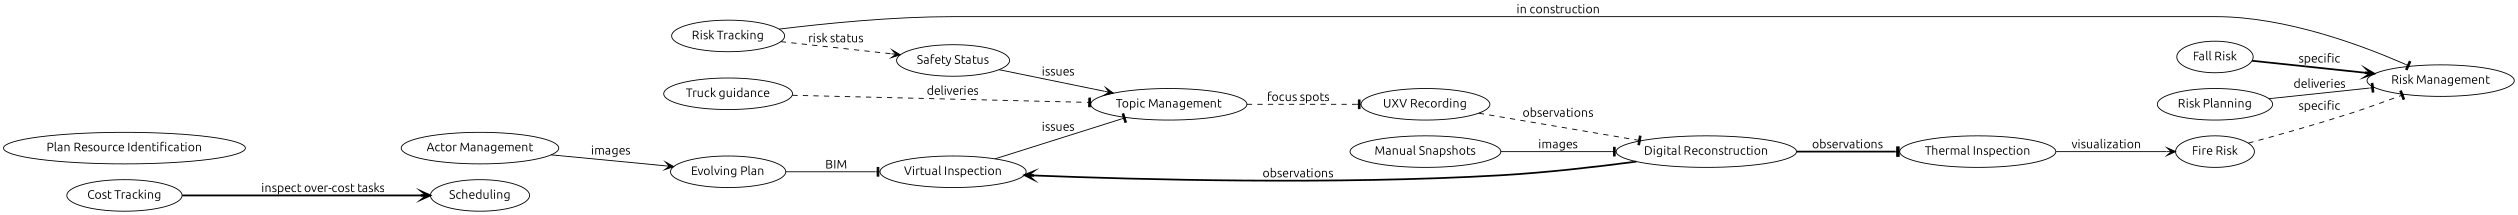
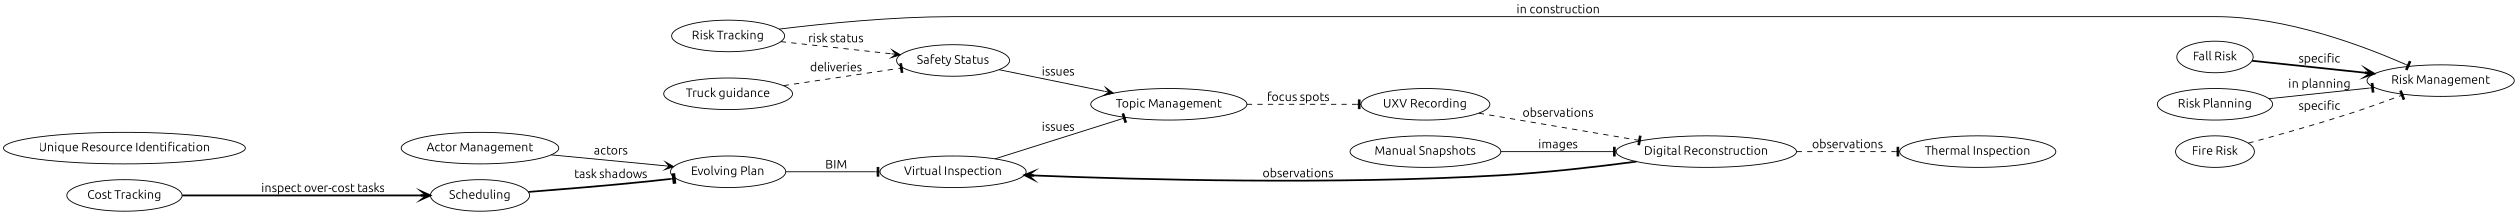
edge "Risk Planning" -> "Risk Management": label "deliveries" -> "in planning"
edge "Truck guidance" -> "Topic Management": now "Truck guidance" -> "Safety Status"
node "Plan Resource Identification": label "Plan Resource Identification" -> "Unique Resource Identification"
edge "Actor Management" -> "Evolving Plan": label "images" -> "actors"
edge "Digital Reconstruction" -> "Thermal Inspection": style bold -> dashed
edge "Thermal Inspection" -> "Fire Risk": removed, label "visualization"
edge "Scheduling" -> "Evolving Plan": added, label "task shadows"
